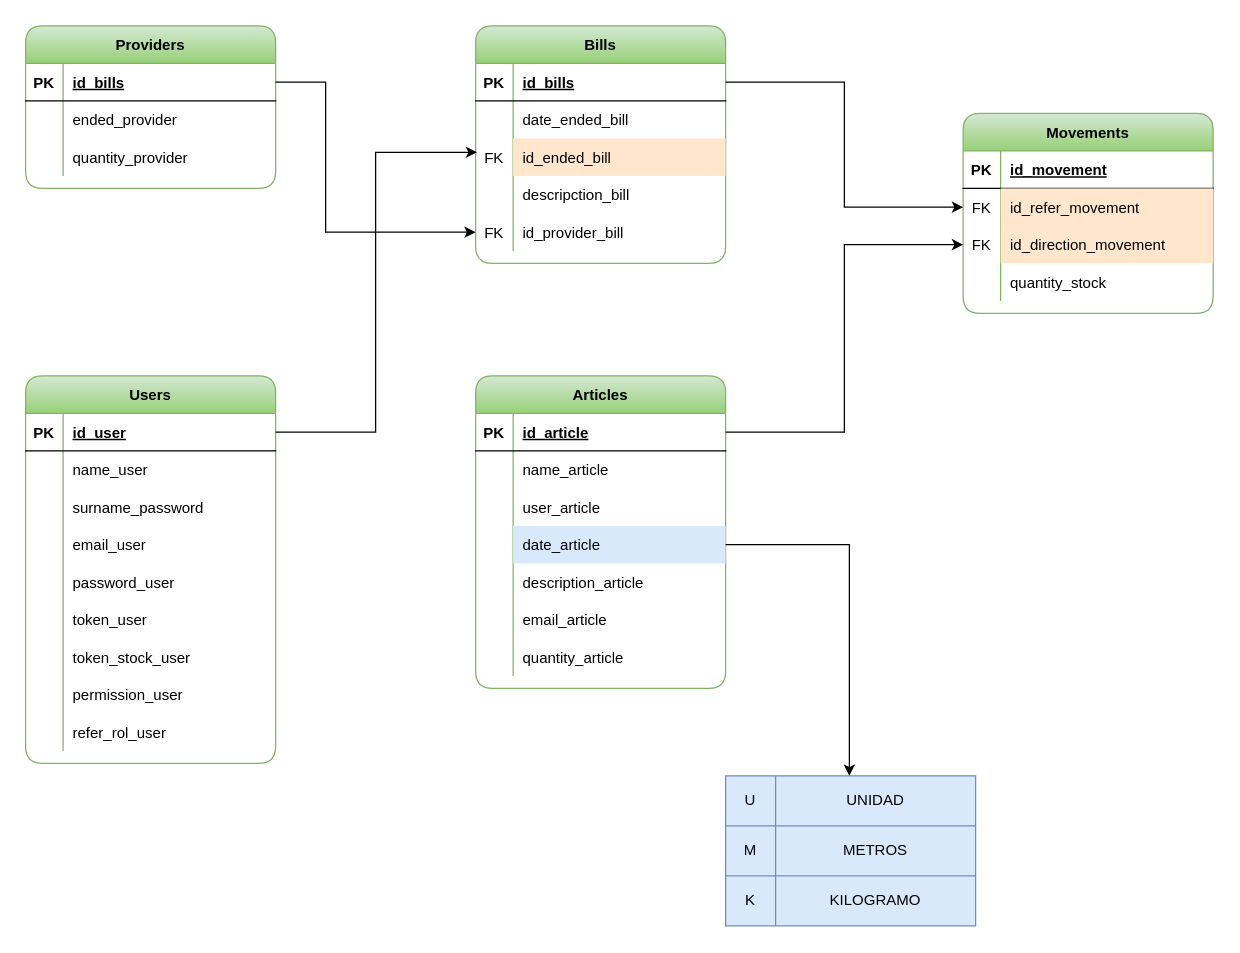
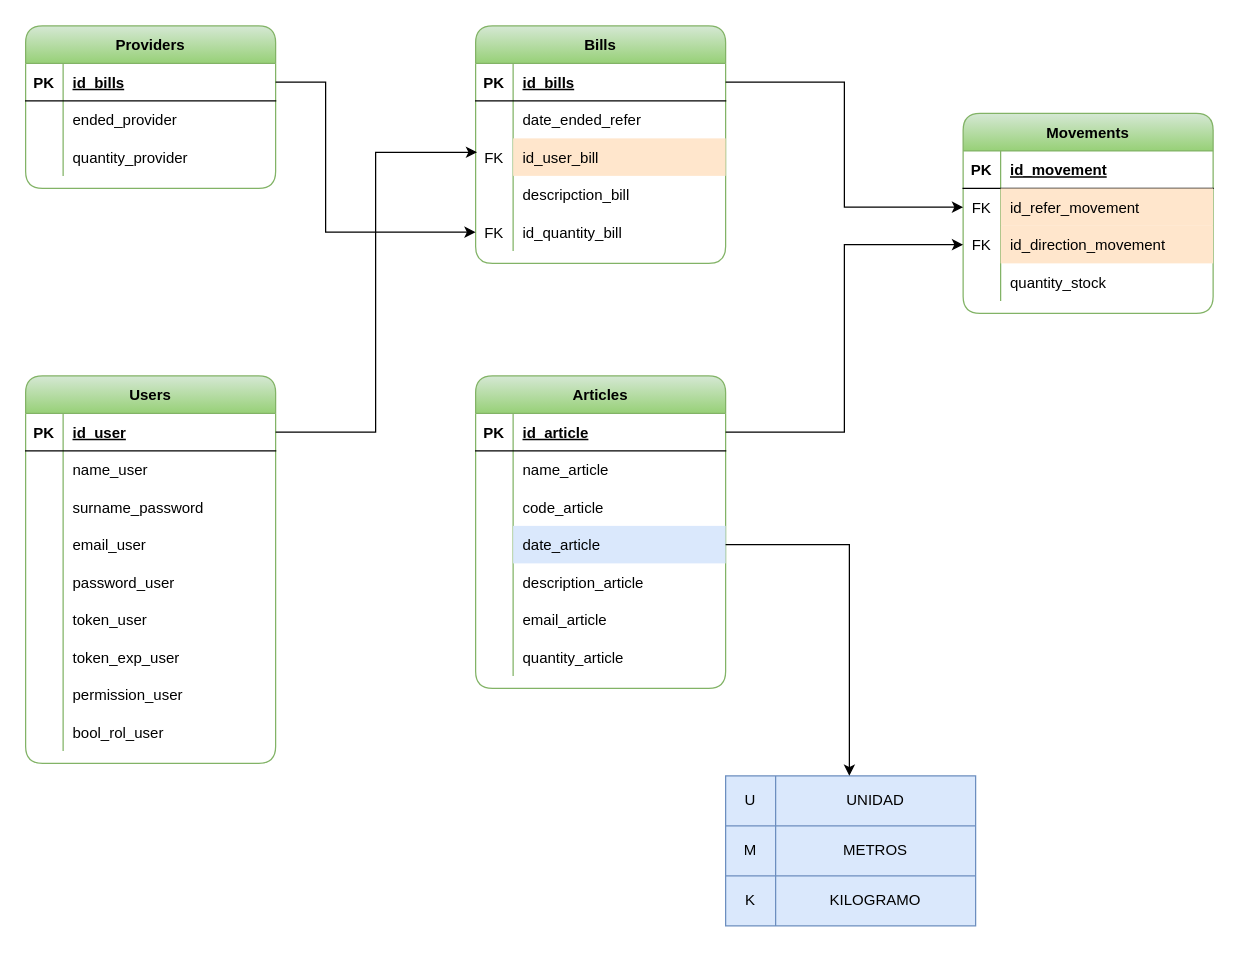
node "date_ended_bill": label "date_ended_bill" -> "date_ended_refer"
node "id_ended_bill": label "id_ended_bill" -> "id_user_bill"
node "id_provider_bill": label "id_provider_bill" -> "id_quantity_bill"
node "user_article": label "user_article" -> "code_article"
node "token_stock_user": label "token_stock_user" -> "token_exp_user"
node "refer_rol_user": label "refer_rol_user" -> "bool_rol_user"
